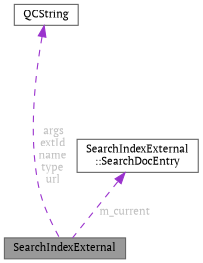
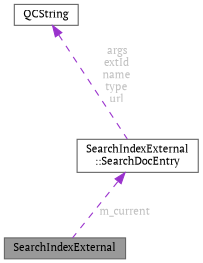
edge "SearchIndexExternal" -> "QCString": now "SearchIndexExternal ::SearchDocEntry" -> "QCString"
